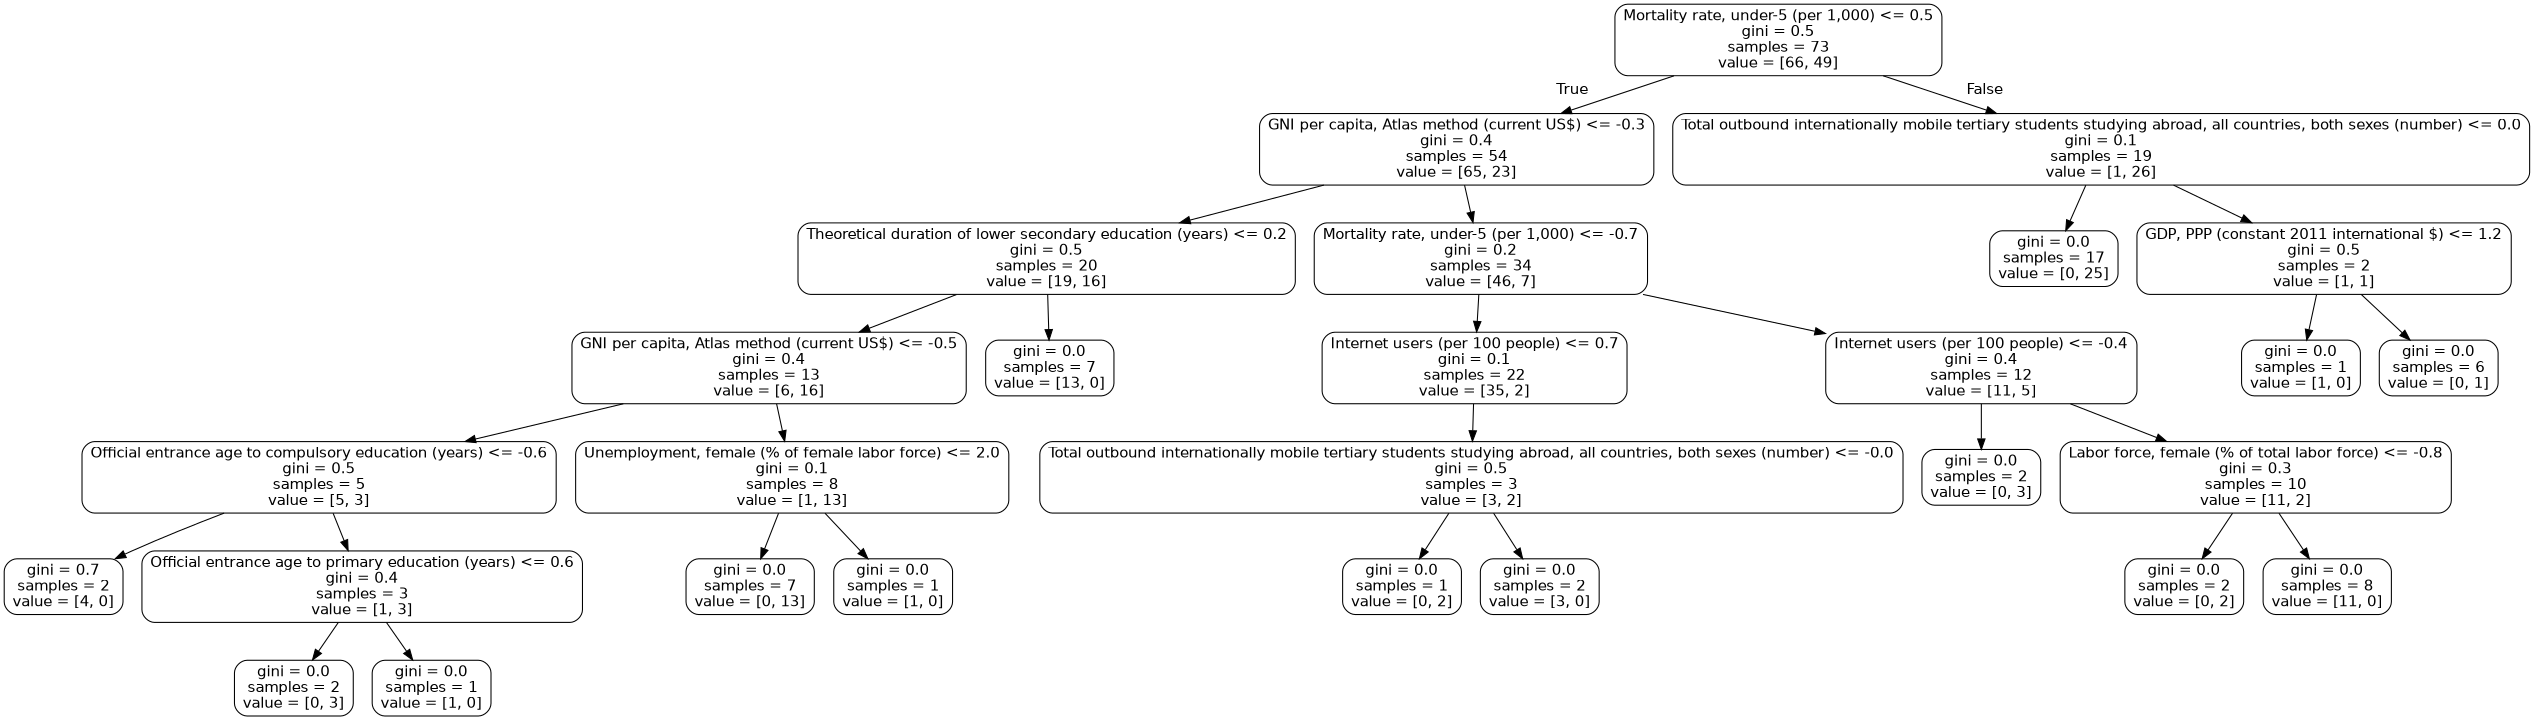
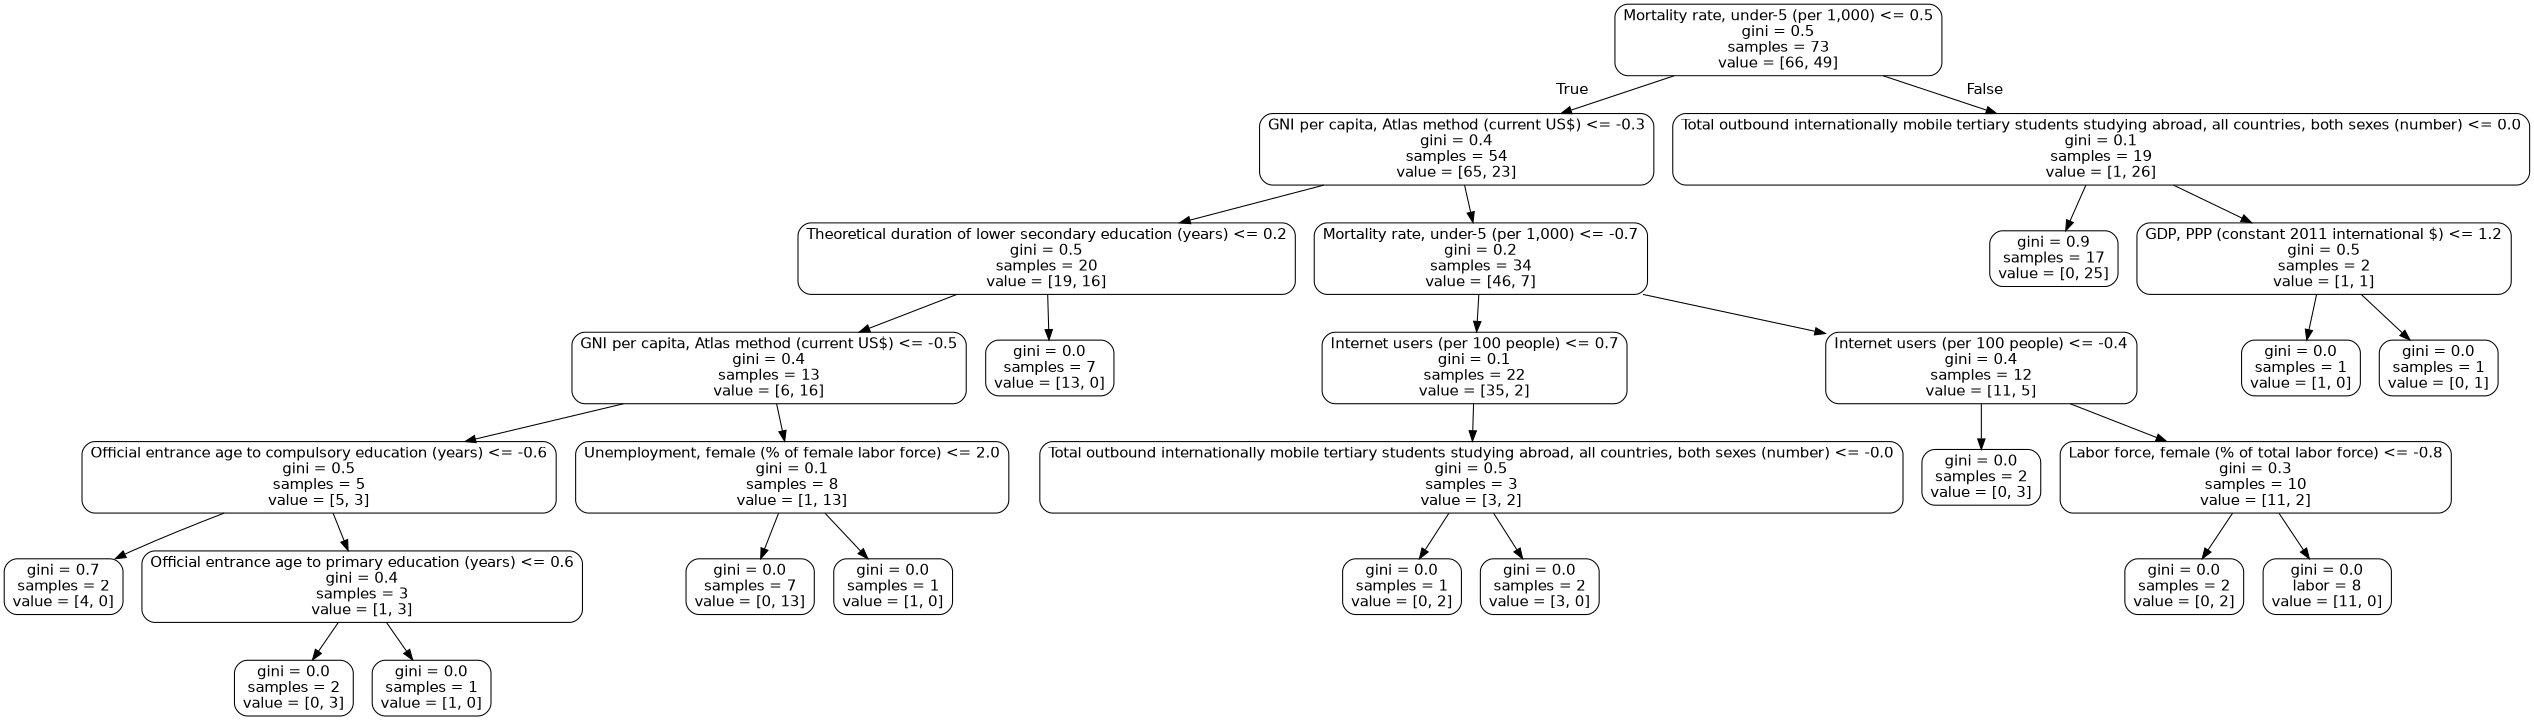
node "gini = 0.0 samples = 17 value = [0, 25]": label "gini = 0.0 samples = 17 value = [0, 25]" -> "gini = 0.9 samples = 17 value = [0, 25]"
node "gini = 0.0 samples = 6 value = [0, 1]": label "gini = 0.0 samples = 6 value = [0, 1]" -> "gini = 0.0 samples = 1 value = [0, 1]"
node "gini = 0.0 samples = 8 value = [11, 0]": label "gini = 0.0 samples = 8 value = [11, 0]" -> "gini = 0.0 labor = 8 value = [11, 0]"
